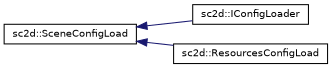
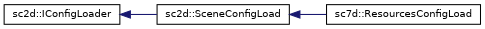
edge "sc2d::IConfigLoader" -> "sc2d::SceneConfigLoad": reversed
node "sc2d::ResourcesConfigLoad": label "sc2d::ResourcesConfigLoad" -> "sc7d::ResourcesConfigLoad"
